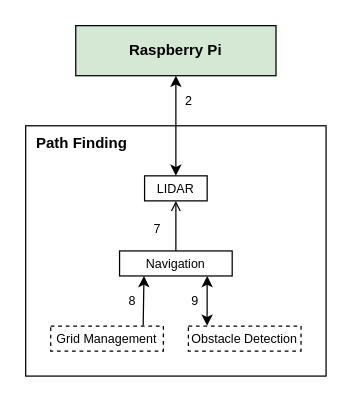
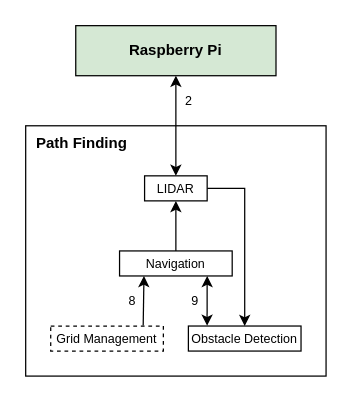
edge "Navigation" -> "LIDAR": arrowhead open -> classic
node "7": removed
edge "LIDAR" -> "Obstacle Detection": added
node "Obstacle Detection": style dashed -> solid
